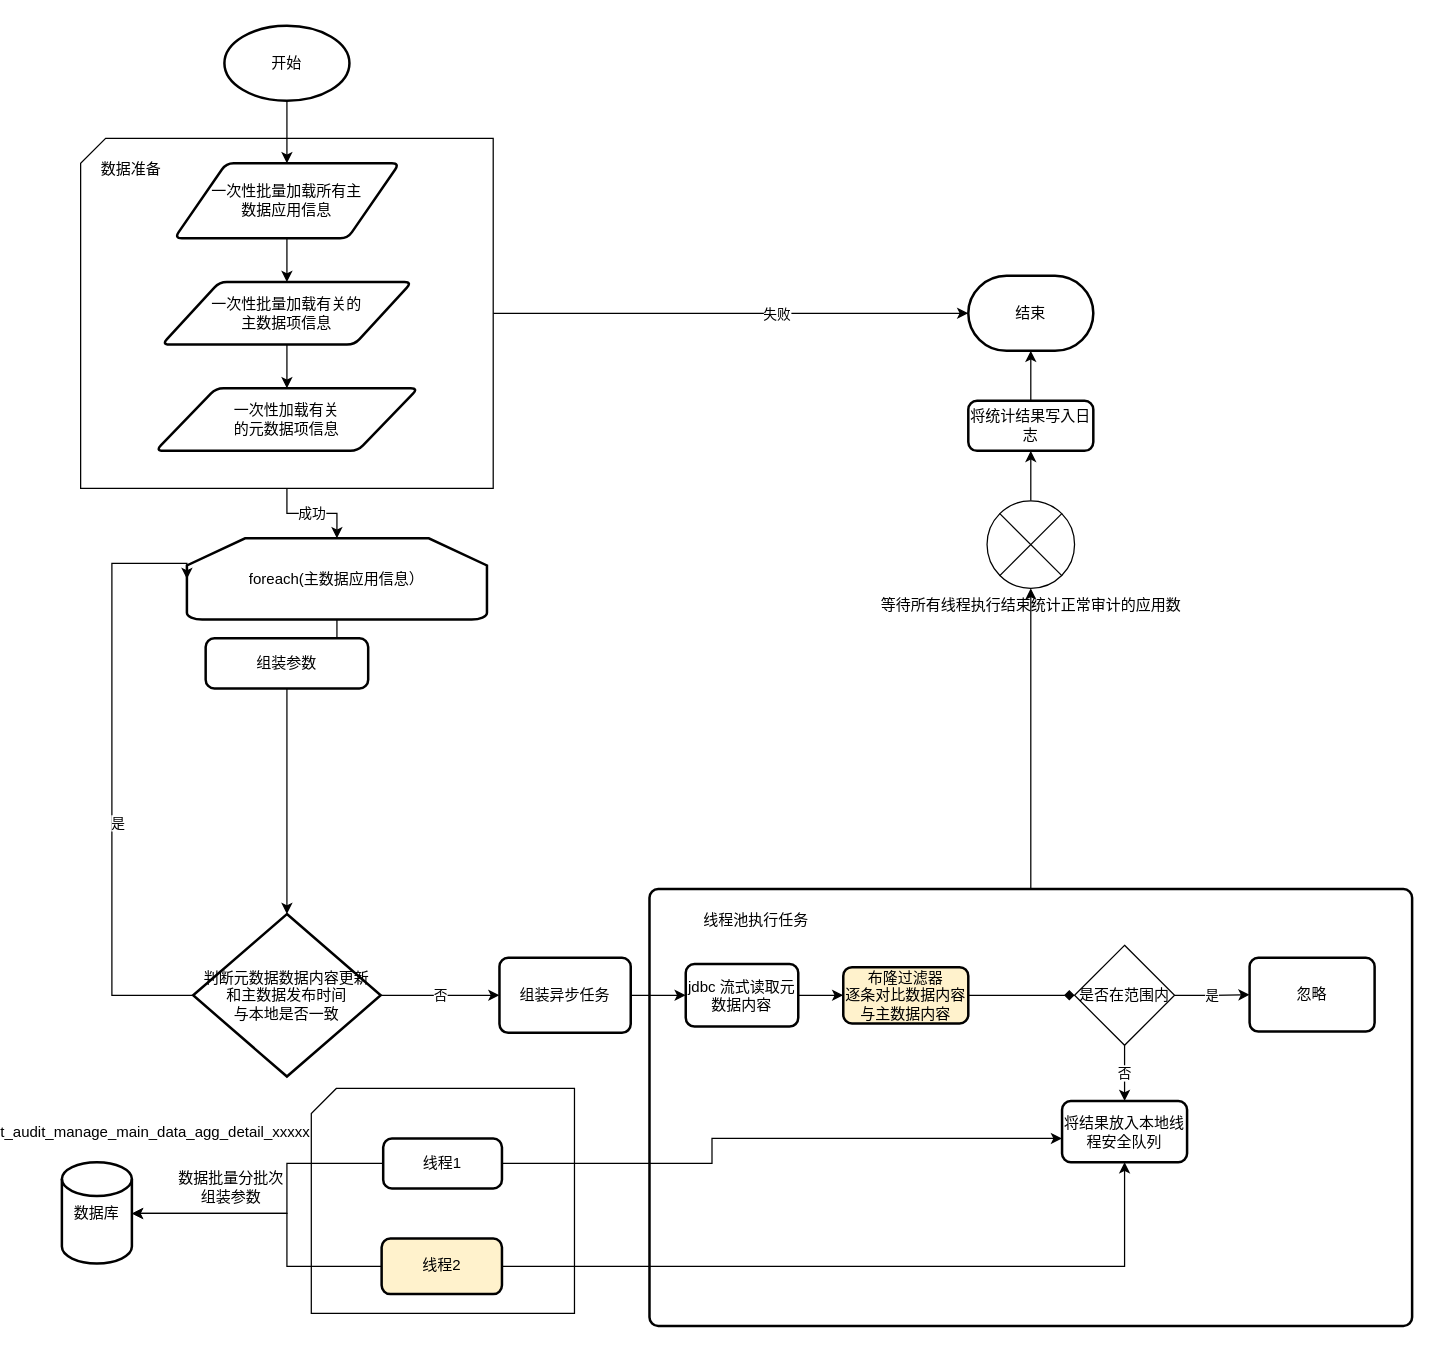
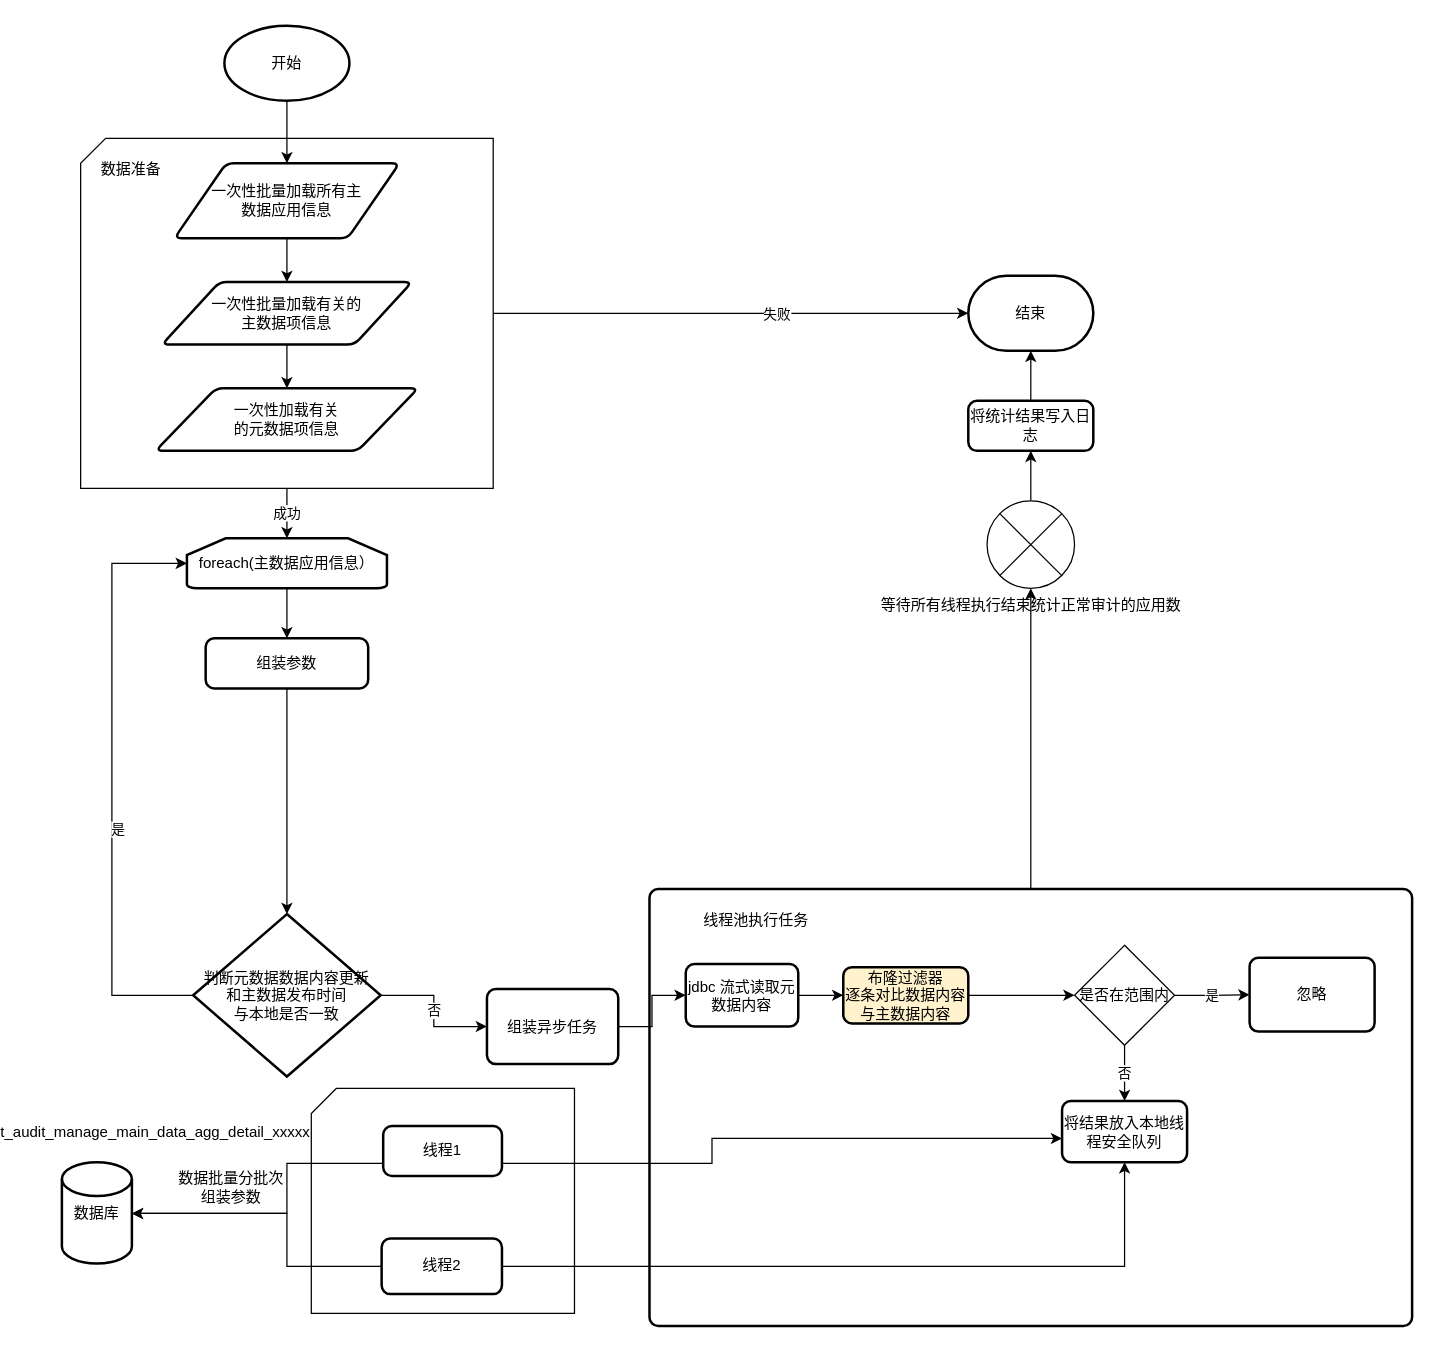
node "foreach(主数据应用信息）": size 300x81 -> 200x50
node "组装异步任务": moved (565, 995) -> (553, 1026)
edge "布隆过滤器 逐条对比数据内容与主数据内容" -> "是否在范围内": arrowhead diamond -> classic
node "线程1": moved (443, 1163) -> (443, 1151)
node "线程2": fillcolor #fff2cc -> #ffffff
